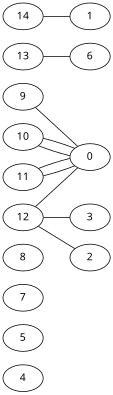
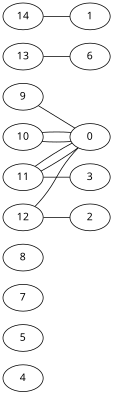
edge "12" -- "3": now "11" -- "3"
